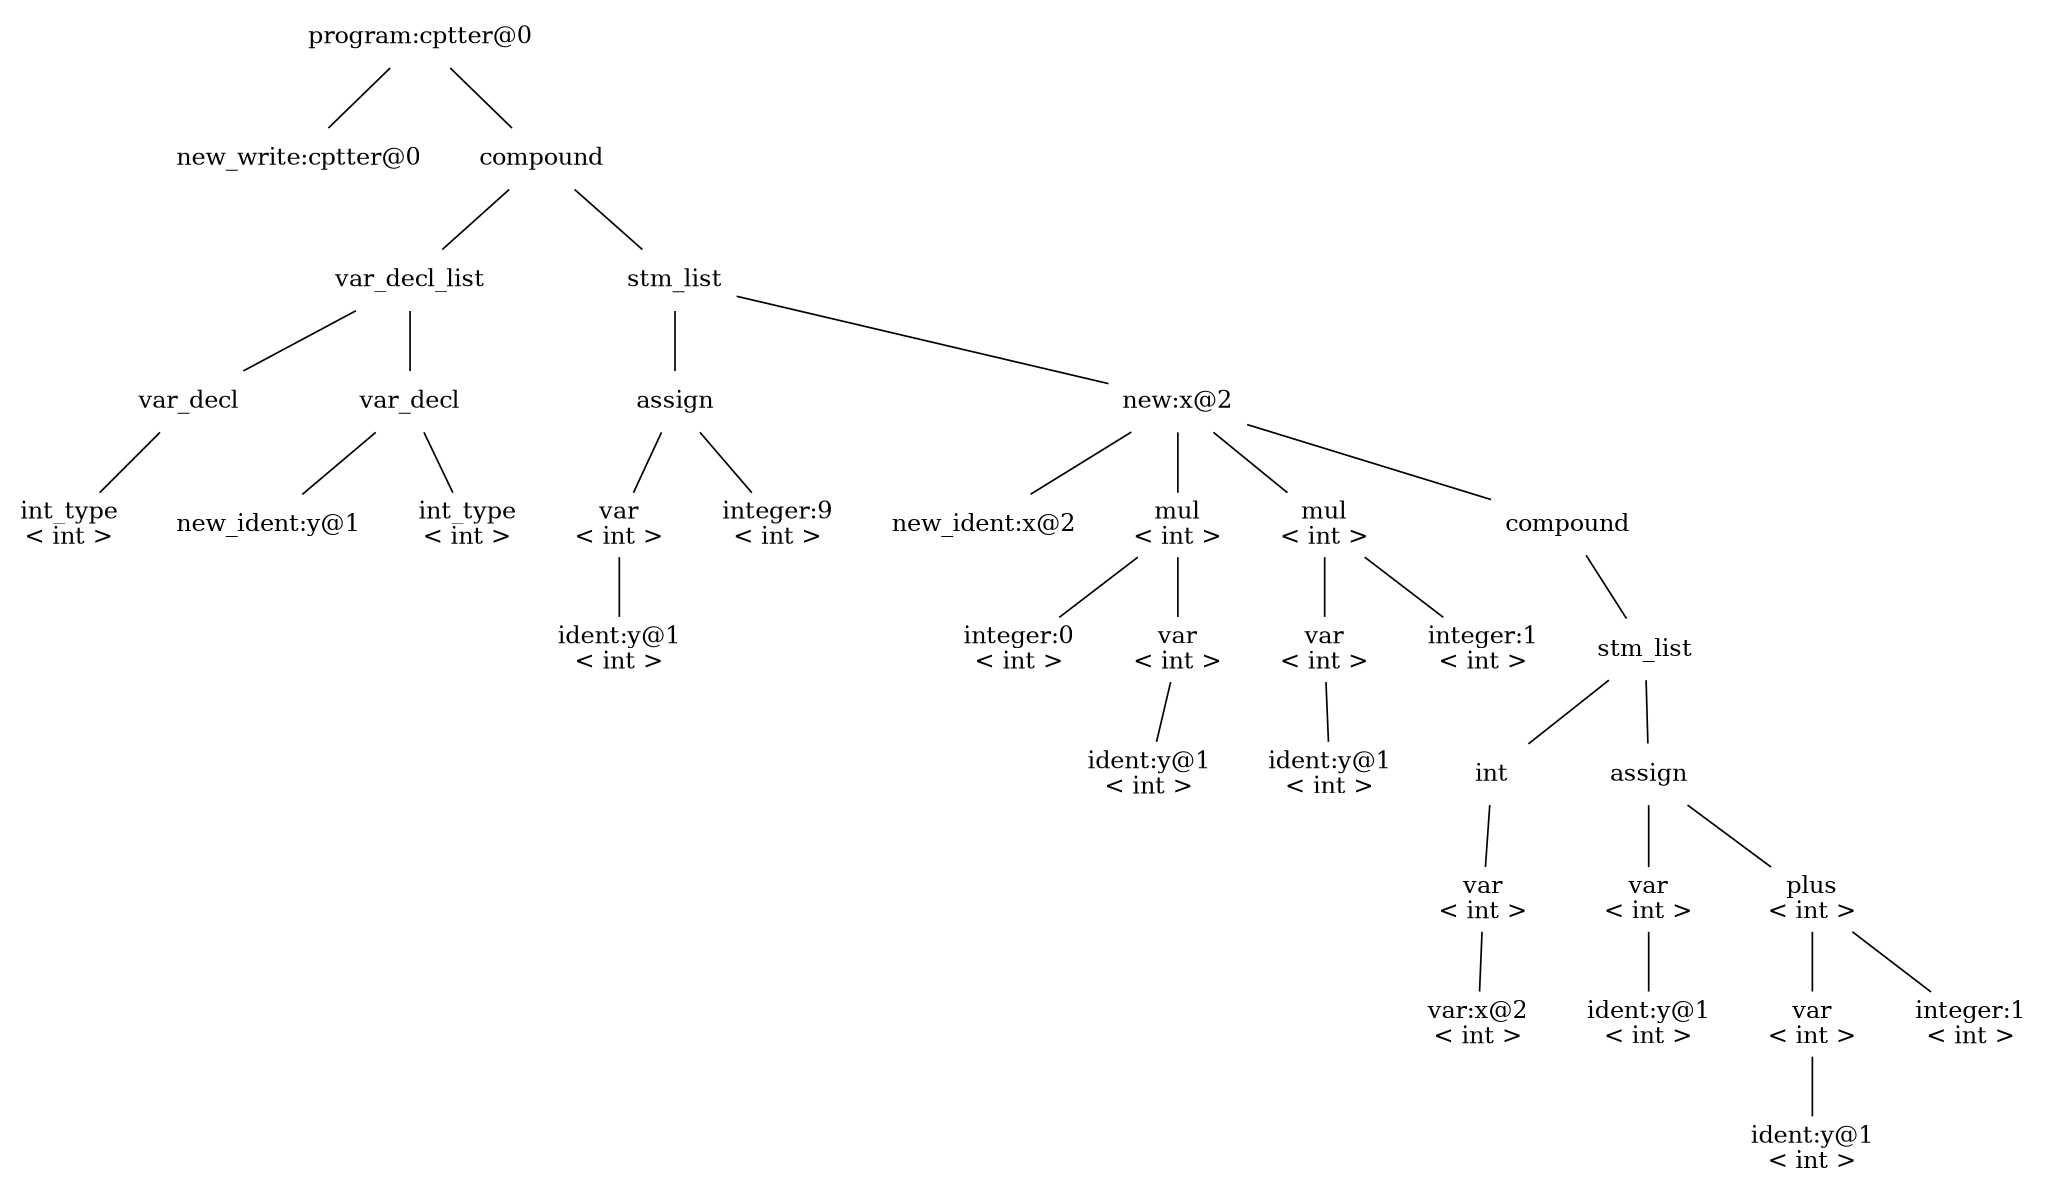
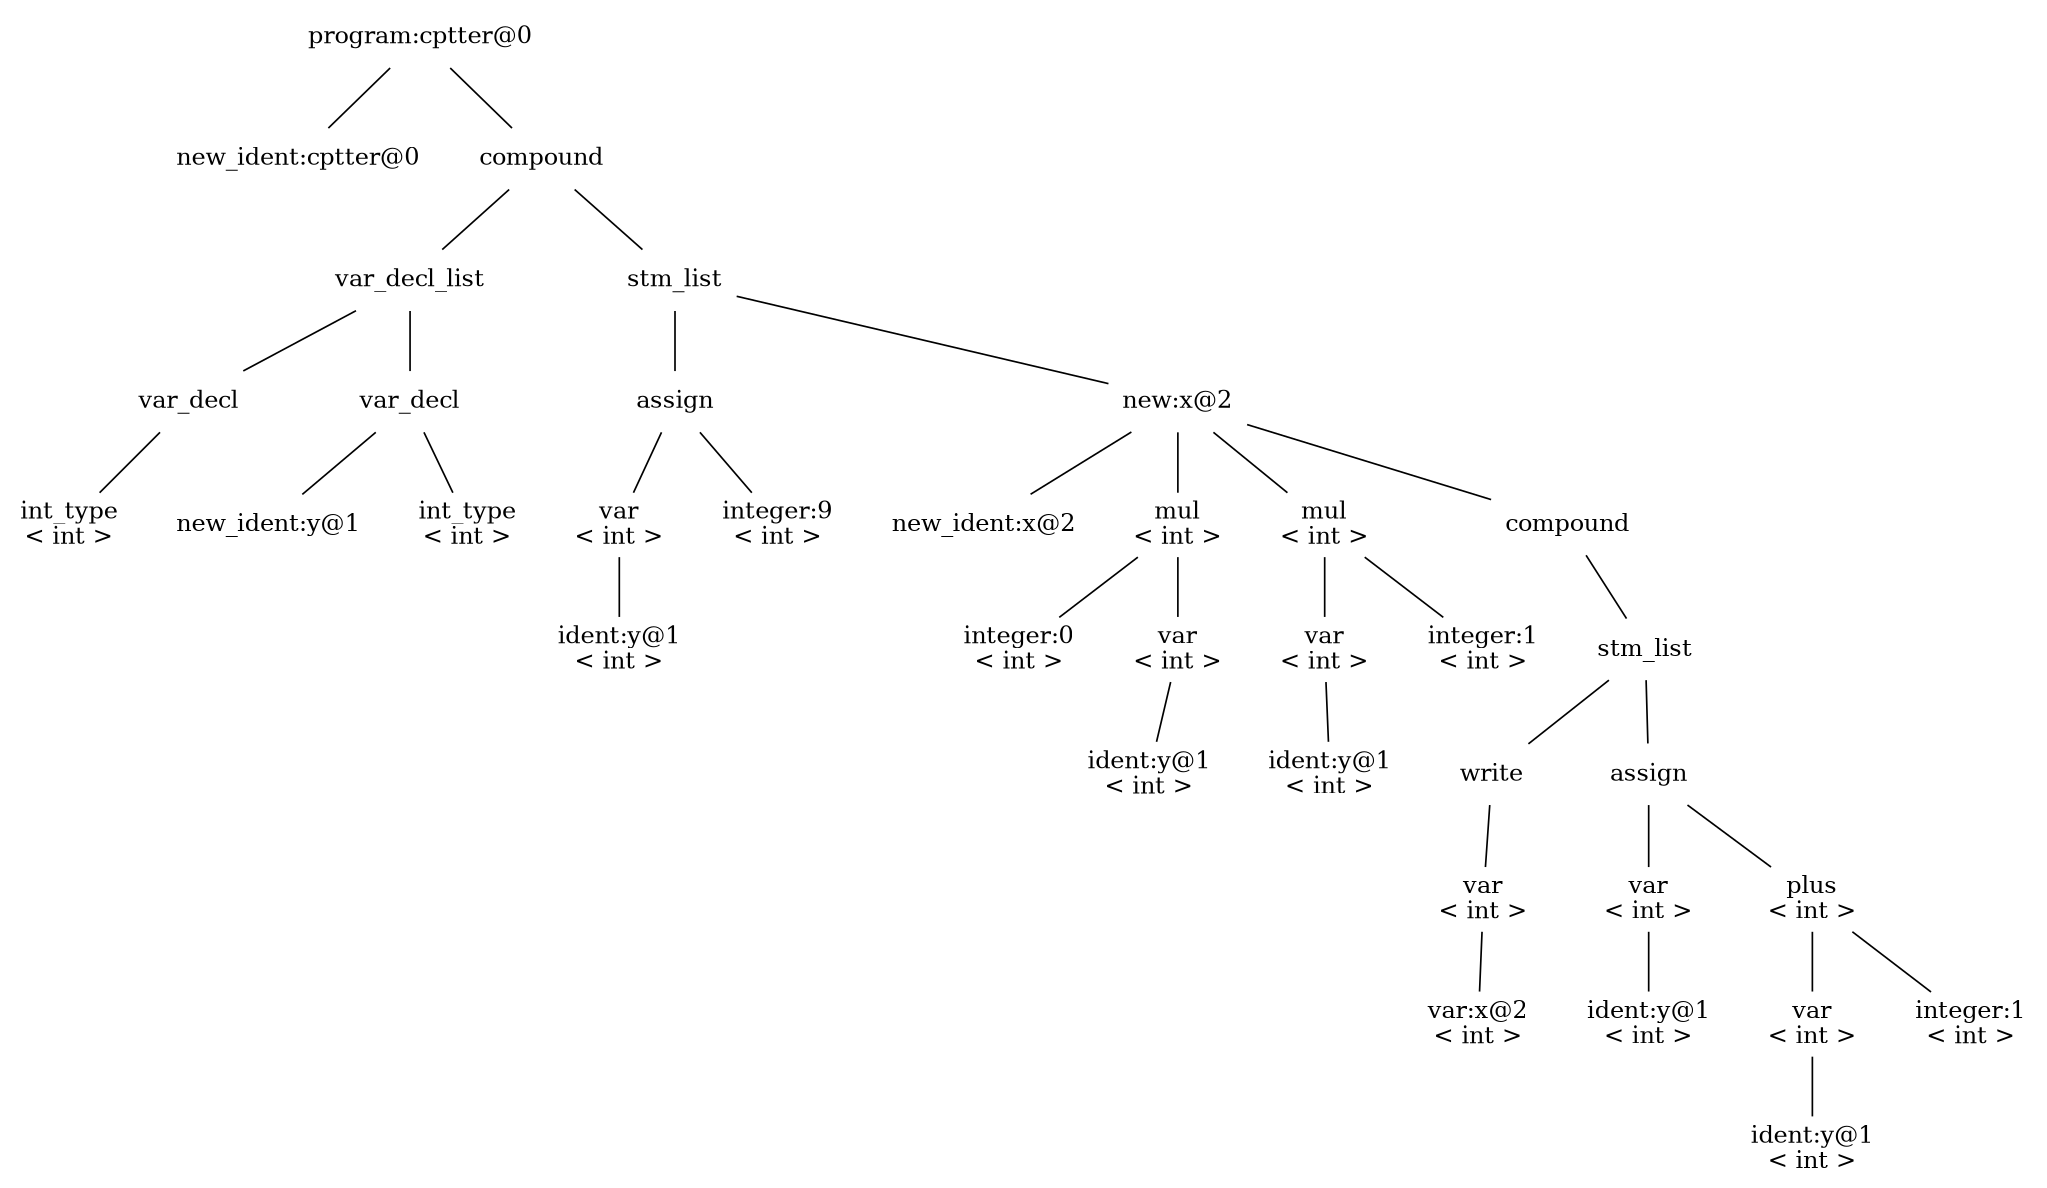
node "new_write:cptter@0": label "new_write:cptter@0" -> "new_ident:cptter@0"
node "int": label "int" -> "write"
